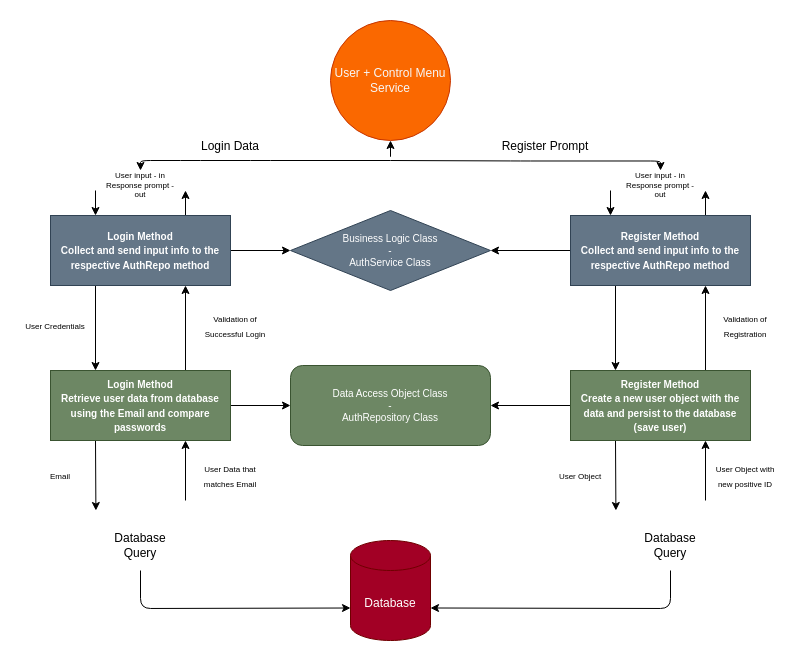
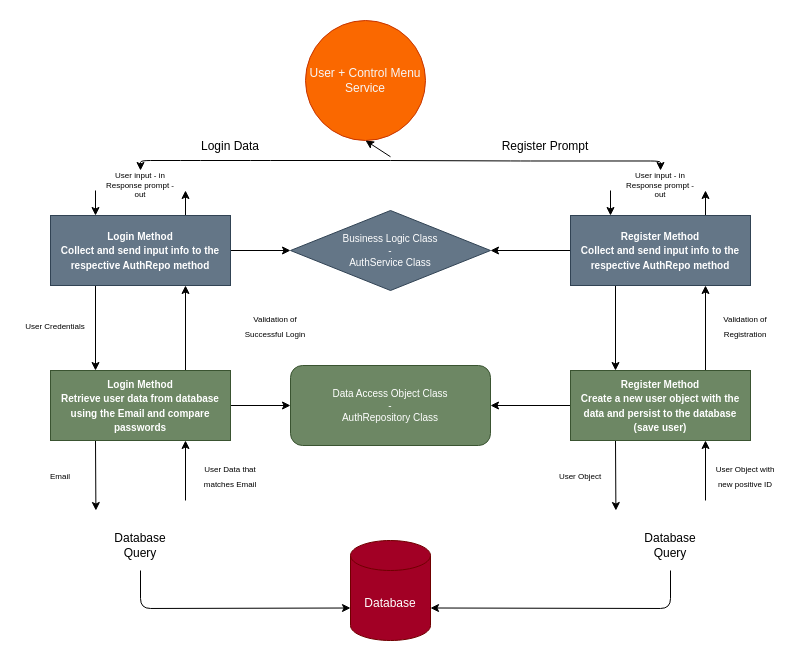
node "User + Control Menu Service": moved (391, 81) -> (366, 81)
node "Validation of Successful Login": moved (236, 326) -> (276, 326)
